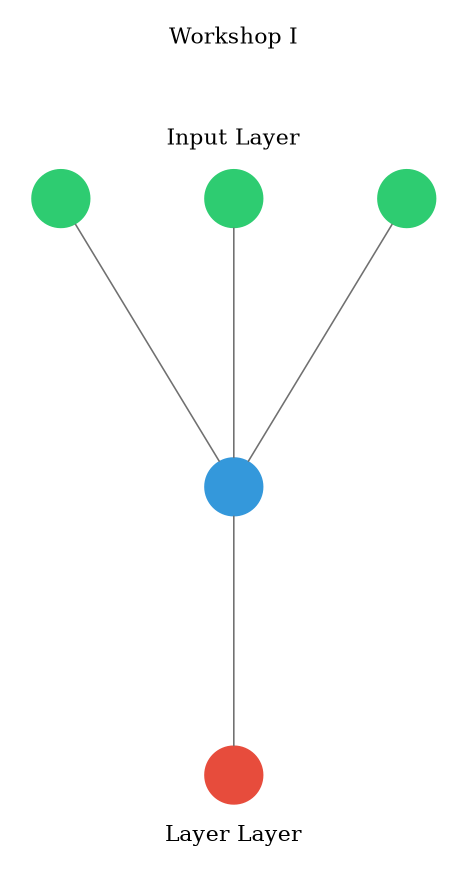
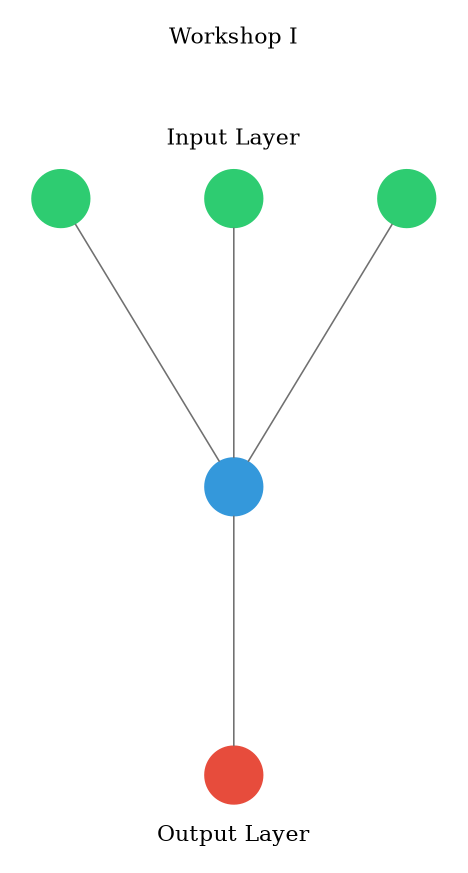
cluster "Layer Layer": label "Layer Layer" -> "Output Layer"
